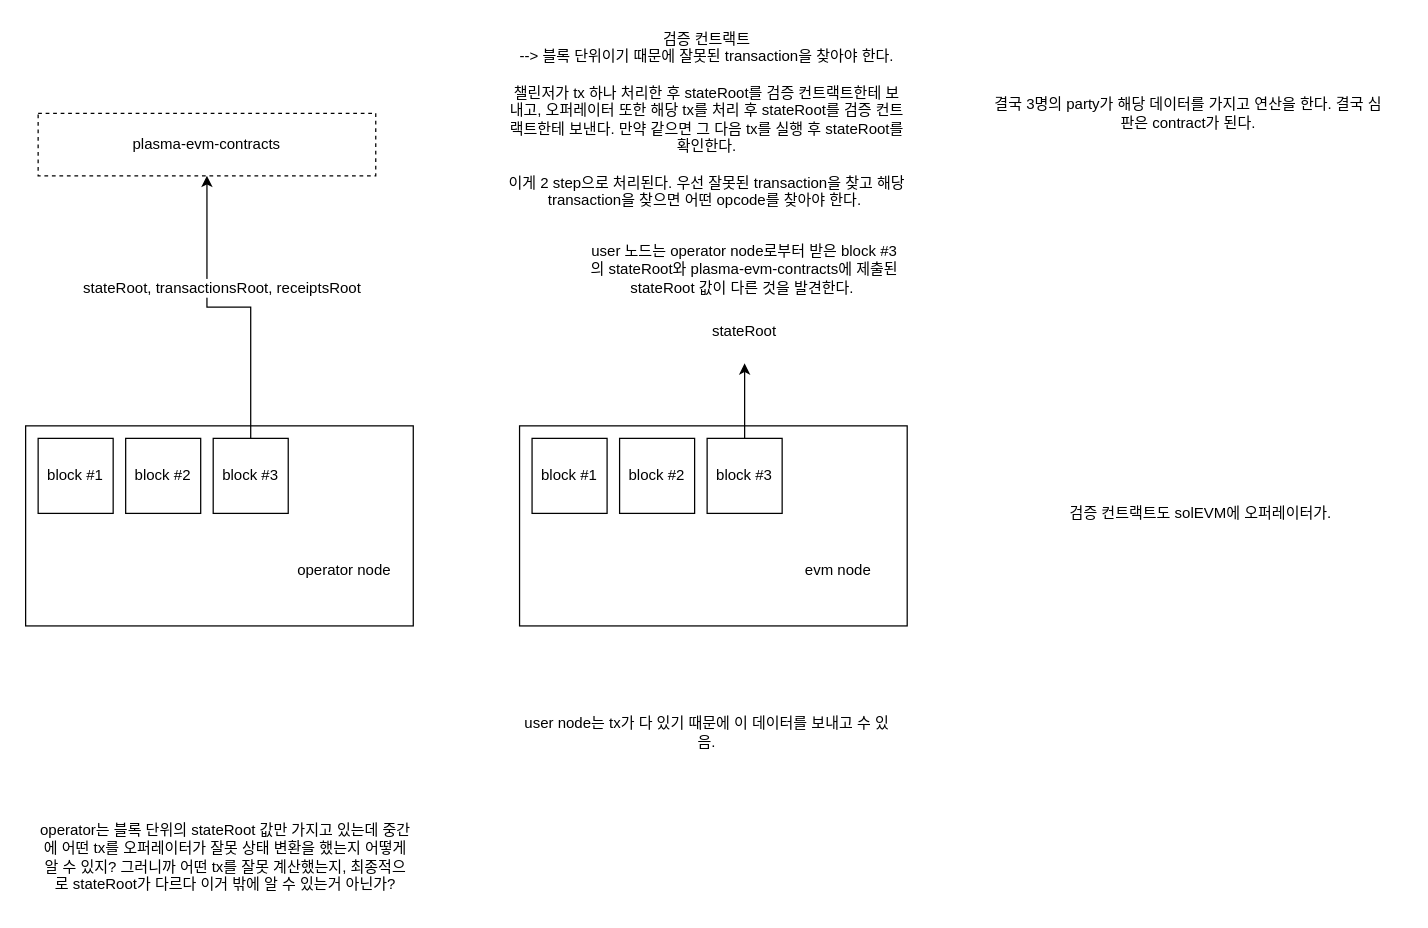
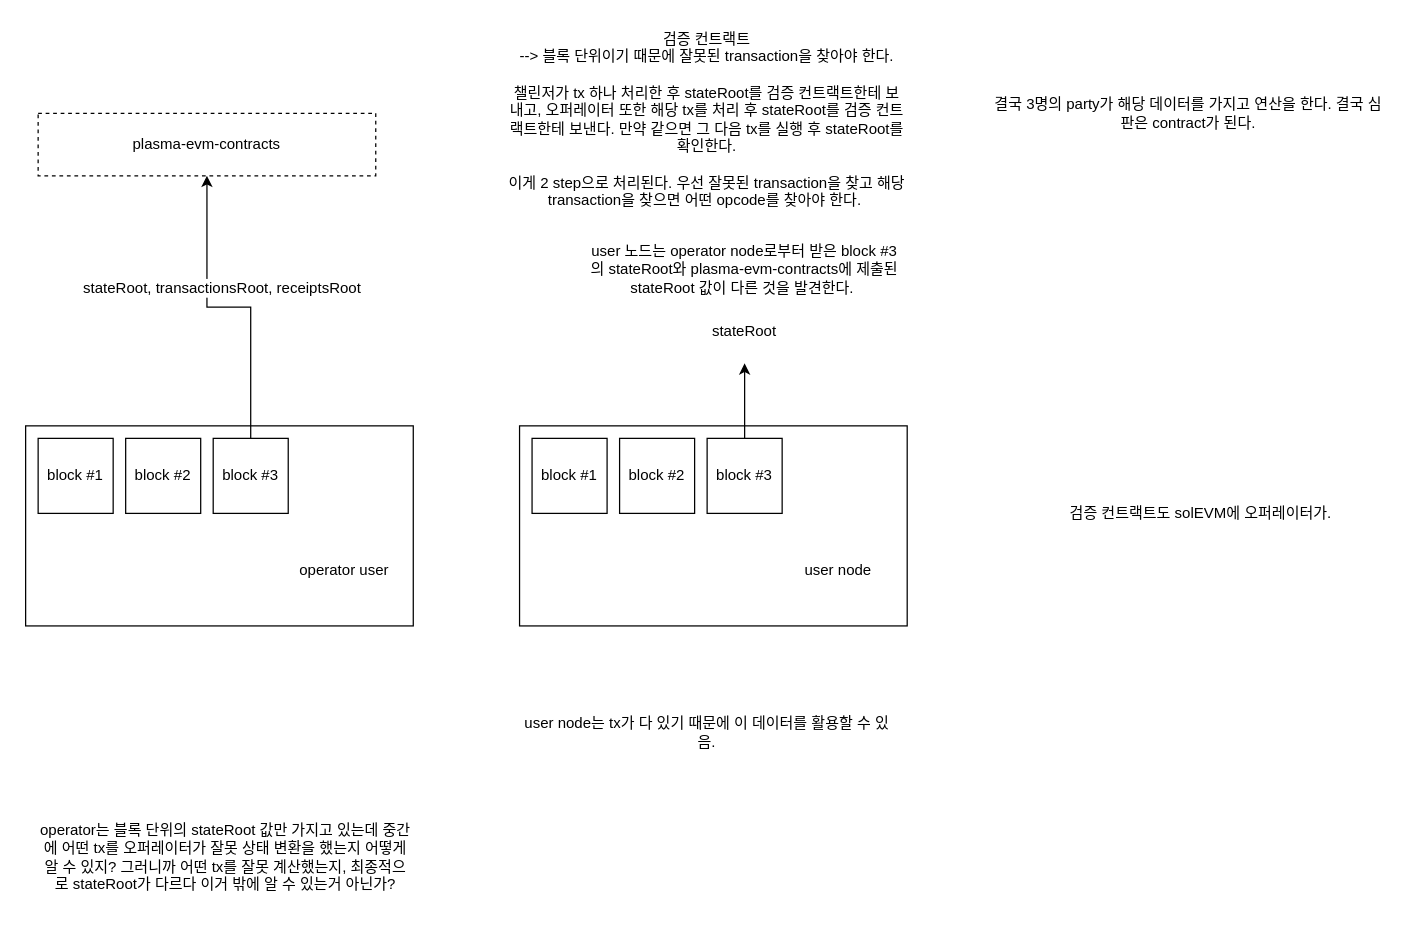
node "operator node": label "operator node" -> "operator user"
node "evm node": label "evm node" -> "user node"
node "user node는 tx가 다 있기 때문에 이 데이터를 보내고 수 있음.": label "user node는 tx가 다 있기 때문에 이 데이터를 보내고 수 있음." -> "user node는 tx가 다 있기 때문에 이 데이터를 활용할 수 있음."
